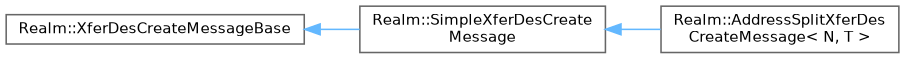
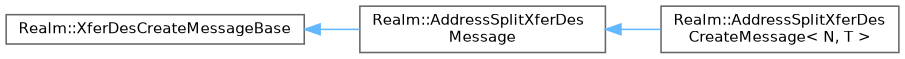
node "Realm::SimpleXferDesCreate Message": label "Realm::SimpleXferDesCreate Message" -> "Realm::AddressSplitXferDes Message"
